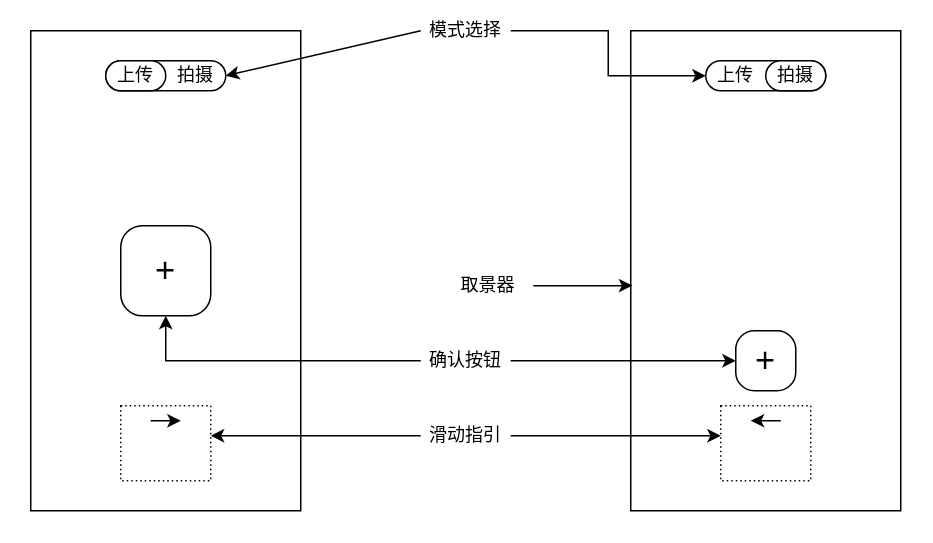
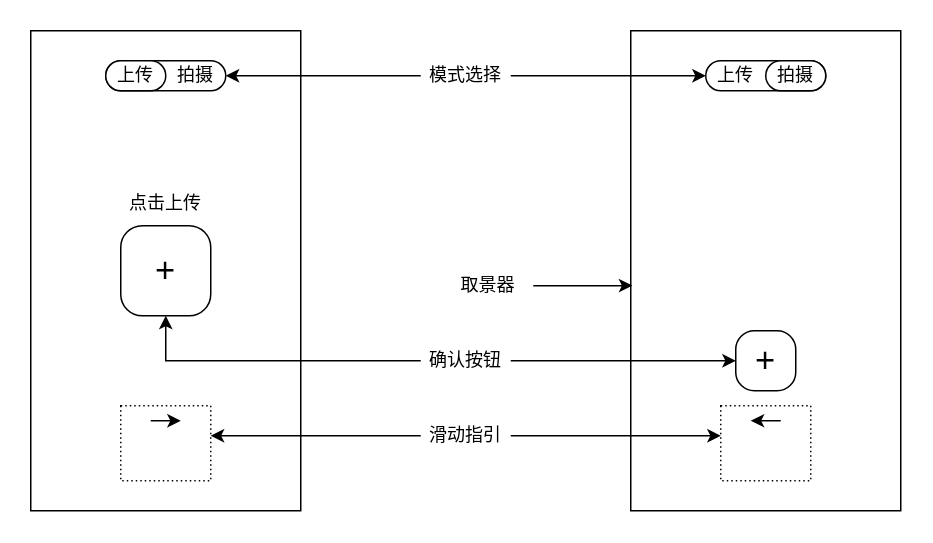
node "模式选择": moved (466, 31) -> (466, 76)
node "点击上传": added
